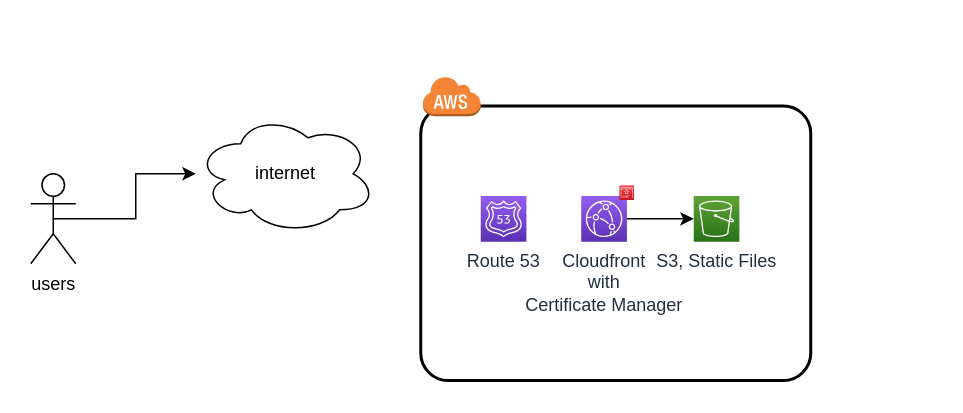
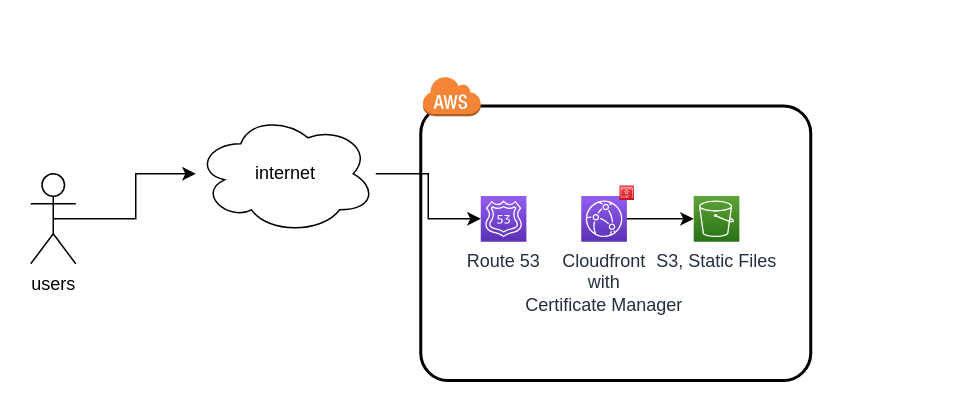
edge "internet" -> "Route 53": added
